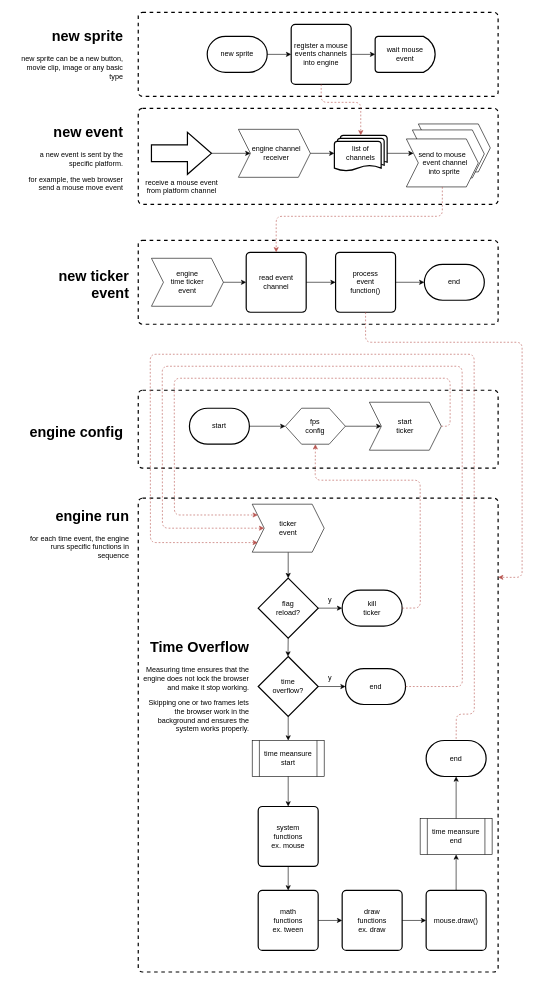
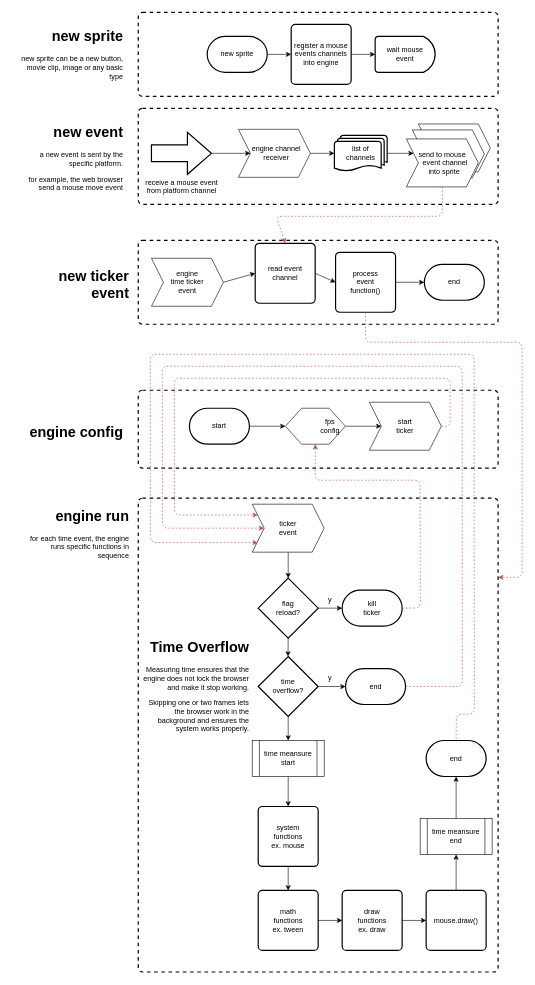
edge "register a mouse events channels into engine" -> "list of channels": removed
node "read event channel": moved (276, 282) -> (285, 273)
node "fps config": moved (315, 426) -> (330, 426)
